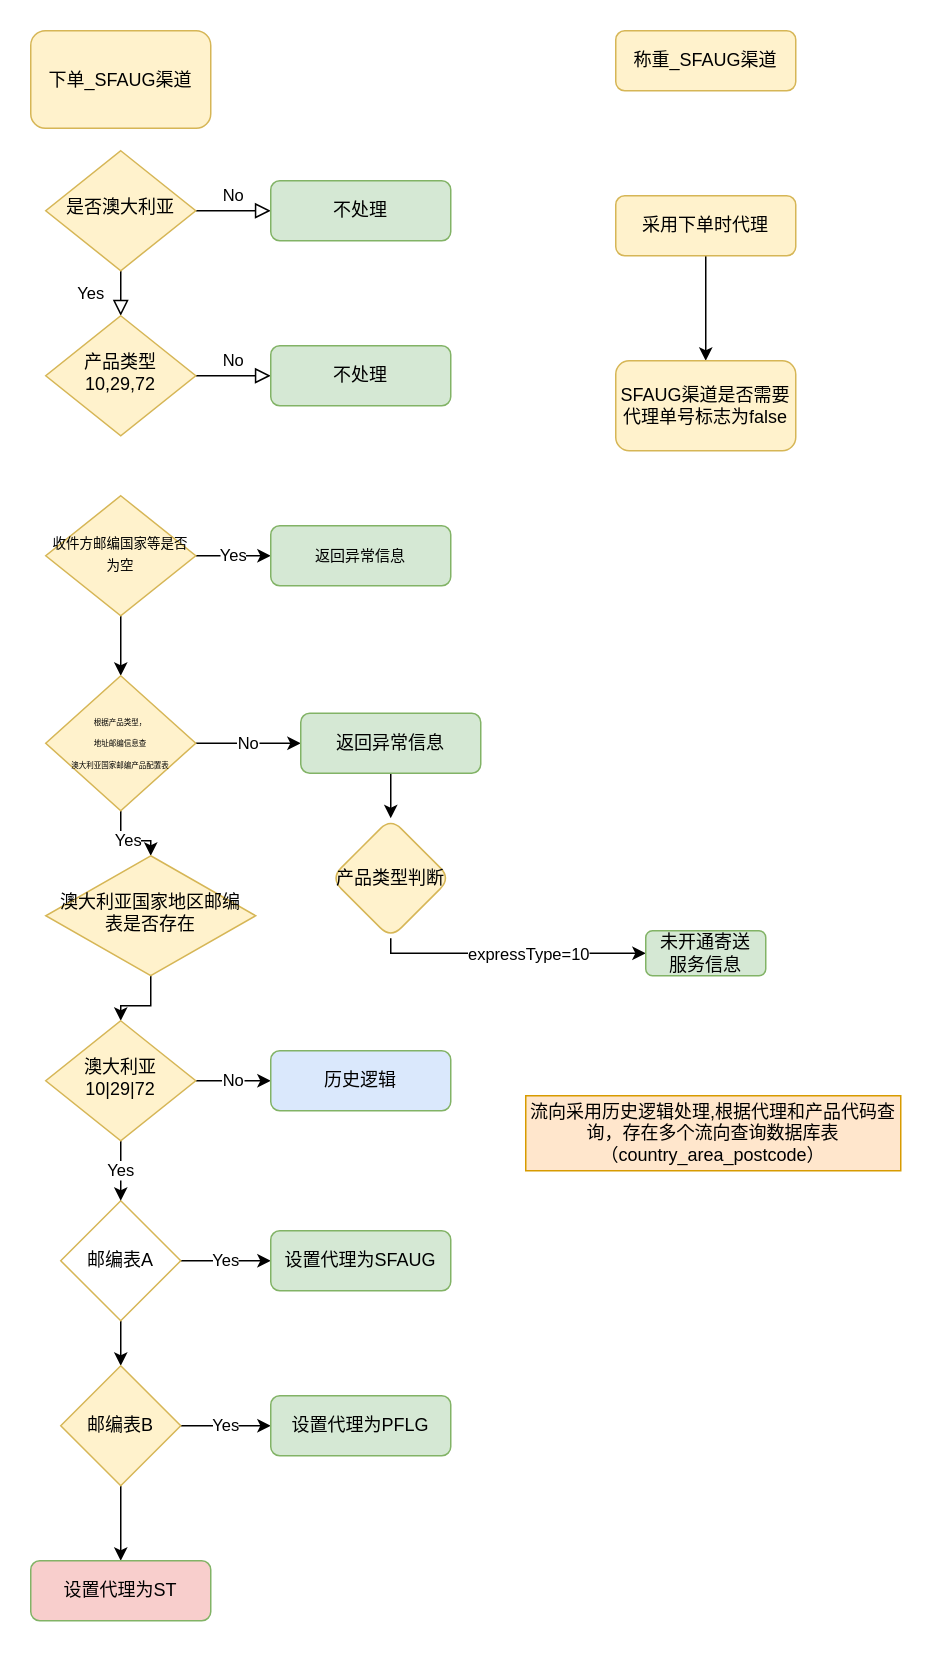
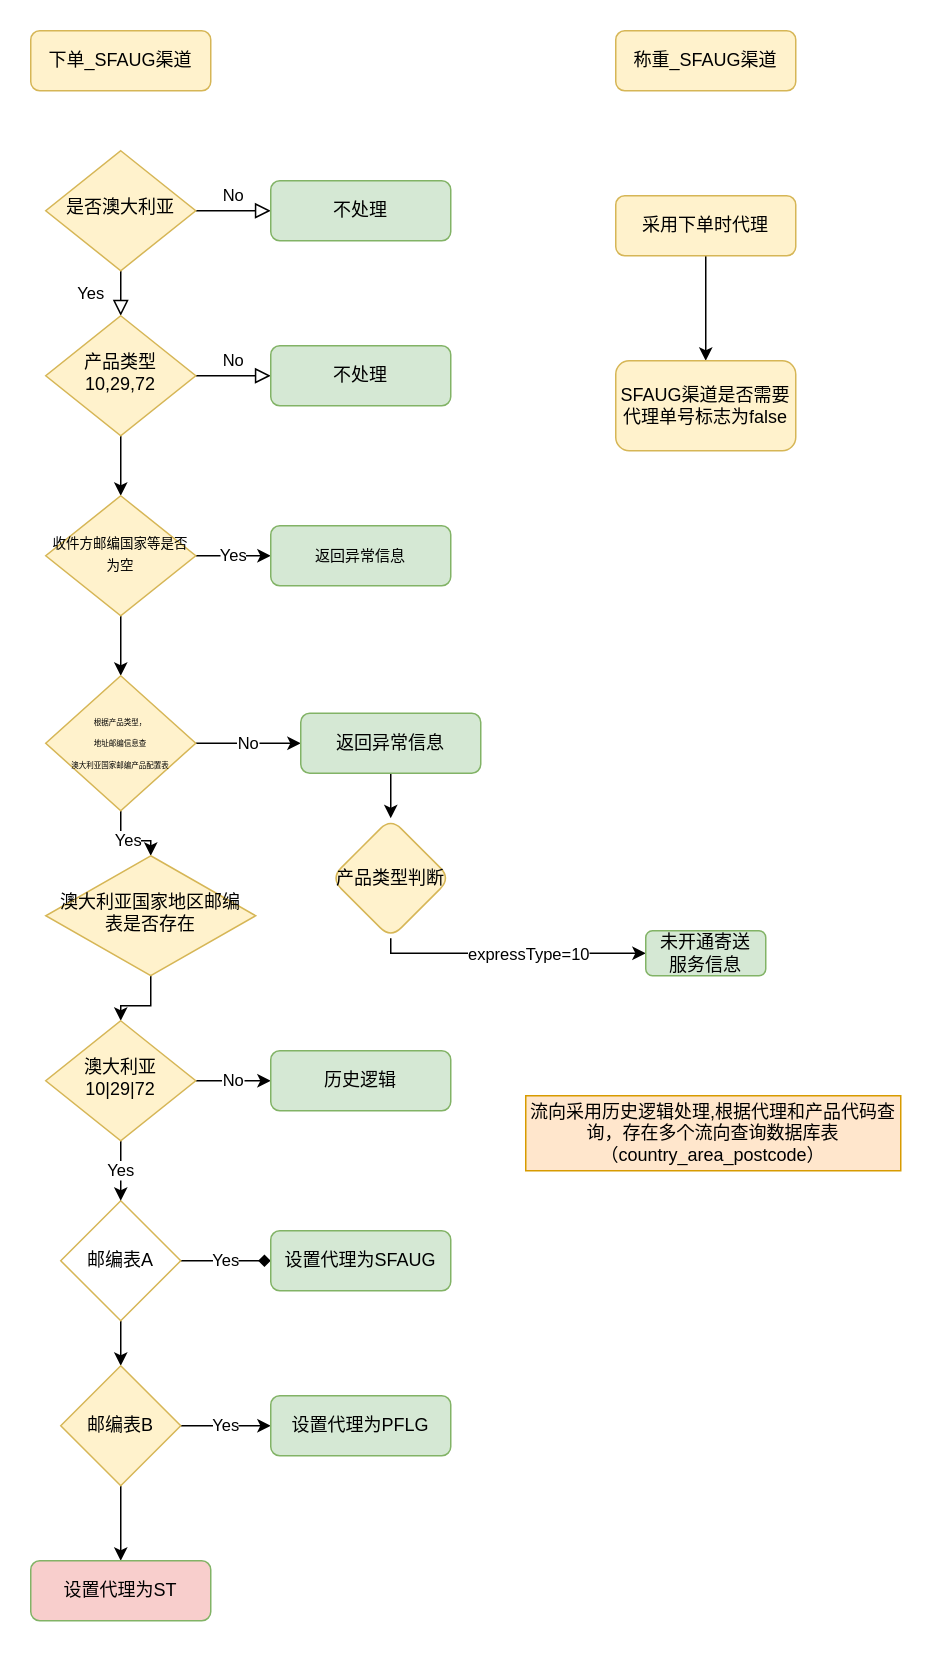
node "下单_SFAUG渠道": size 180x98 -> 180x60
edge "产品类型10,29,72" -> "收件方邮编国家等是否为空": added
node "历史逻辑": fillcolor #dae8fc -> #d5e8d4
edge "邮编表A" -> "设置代理为SFAUG": arrowhead classic -> diamond
